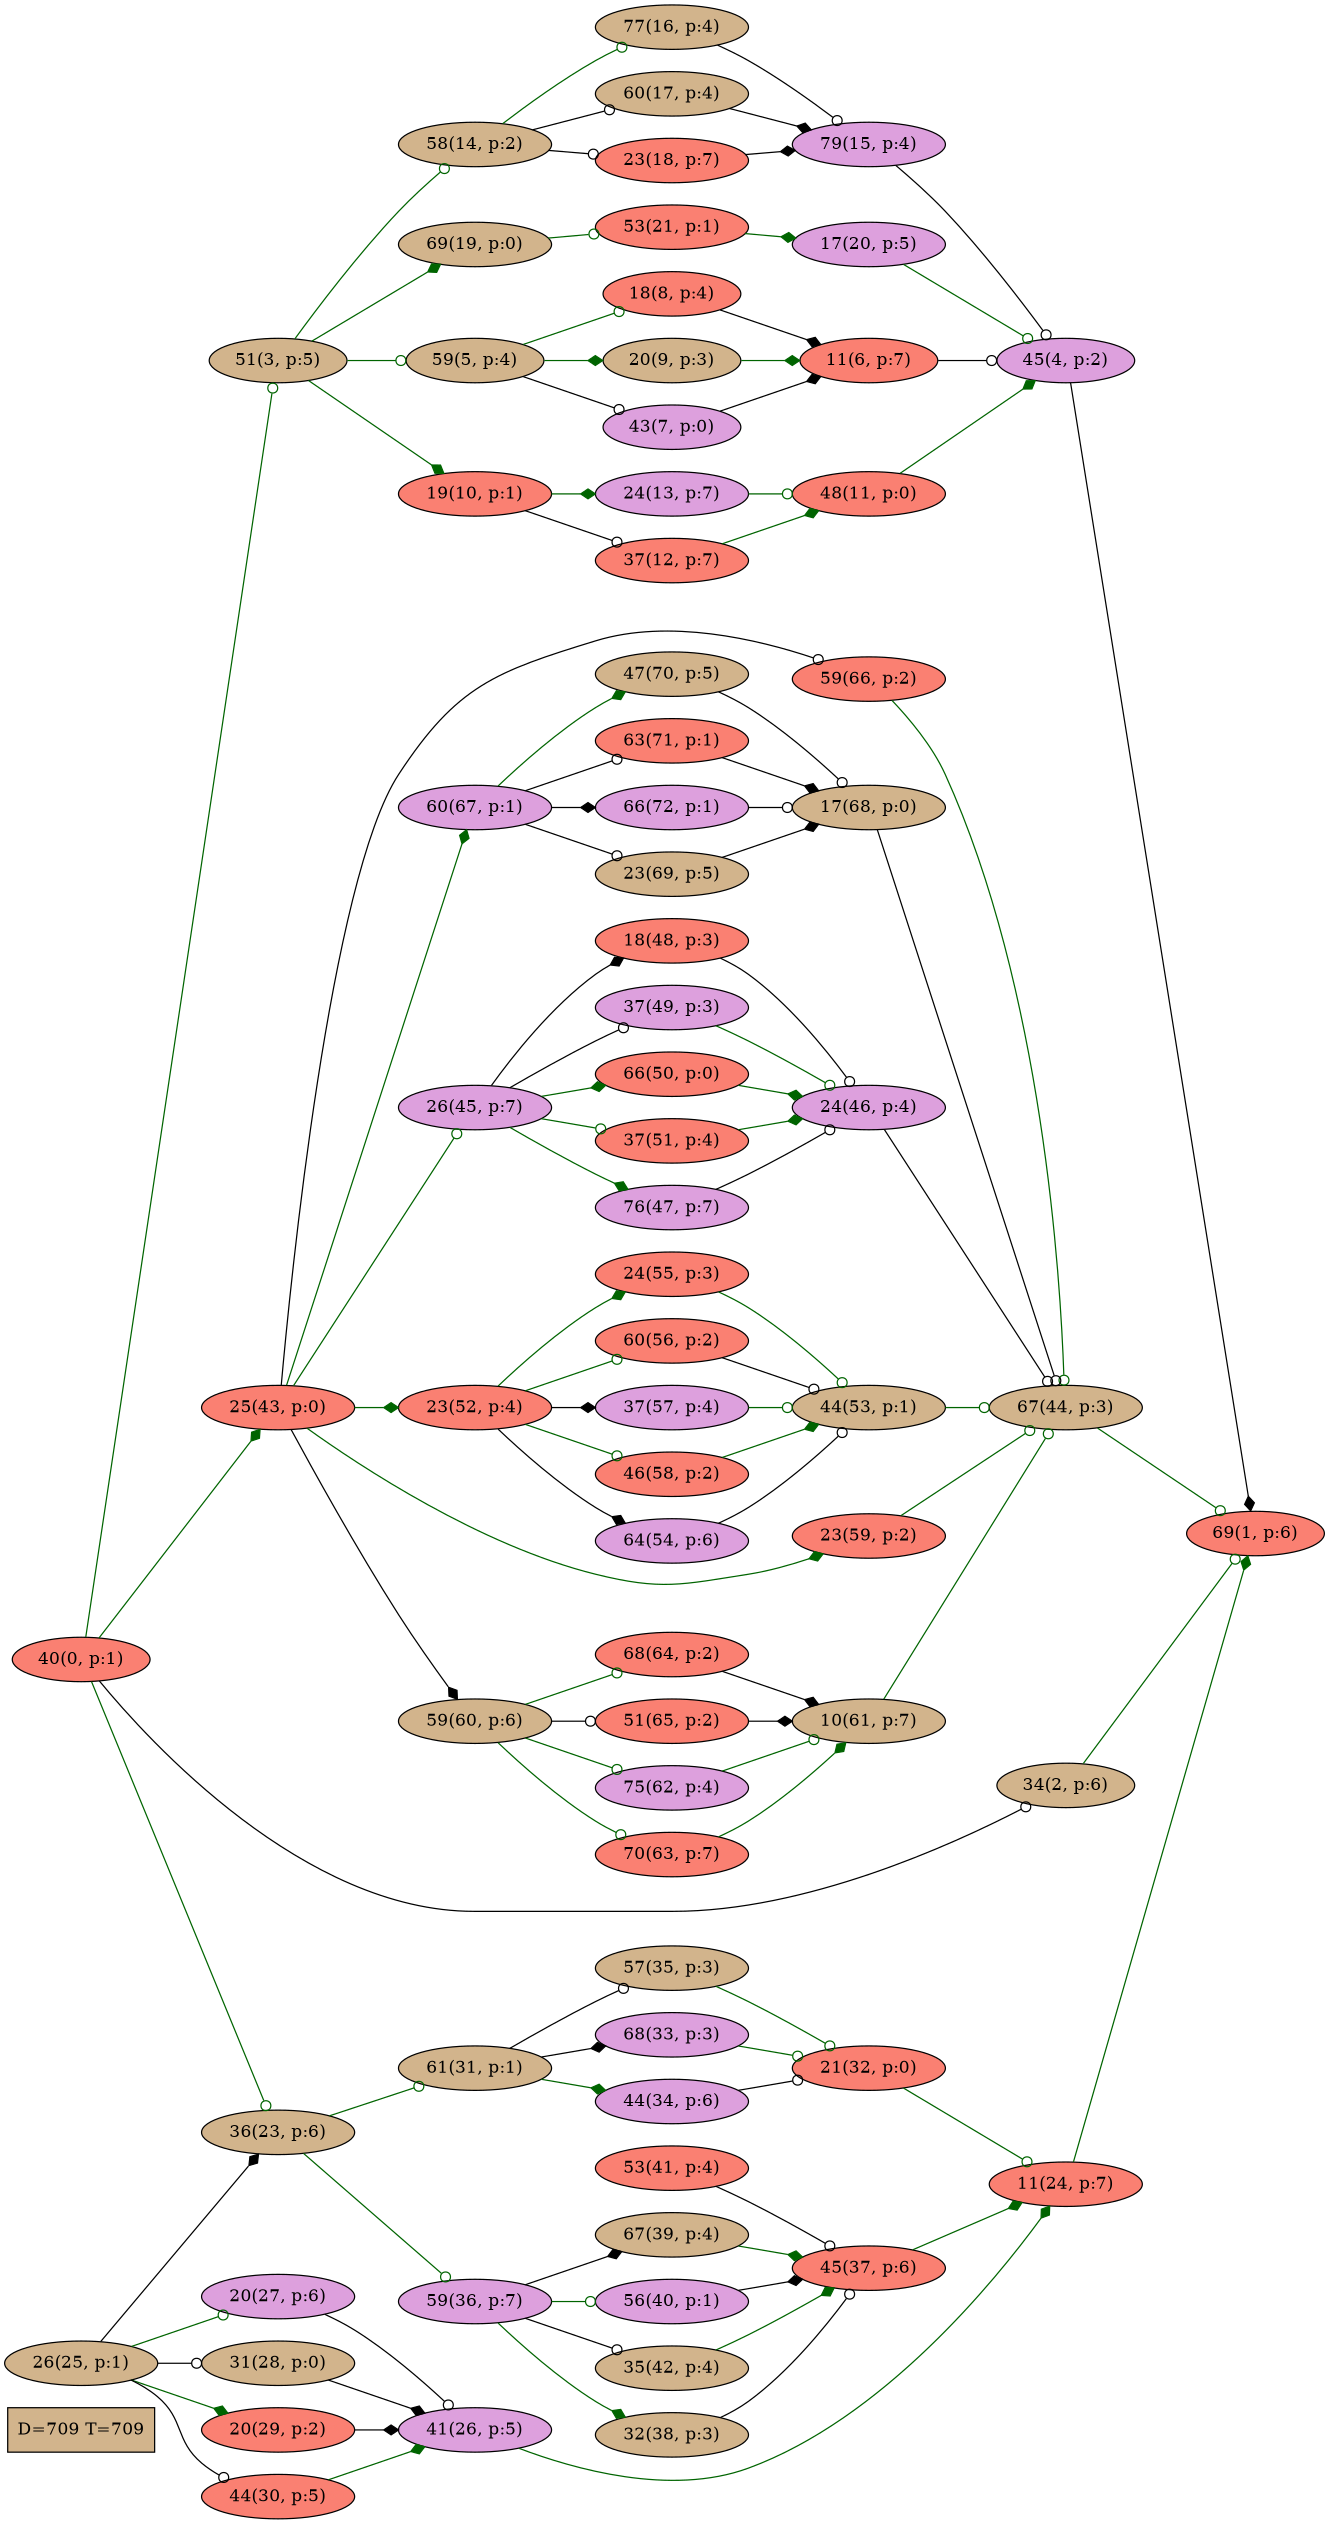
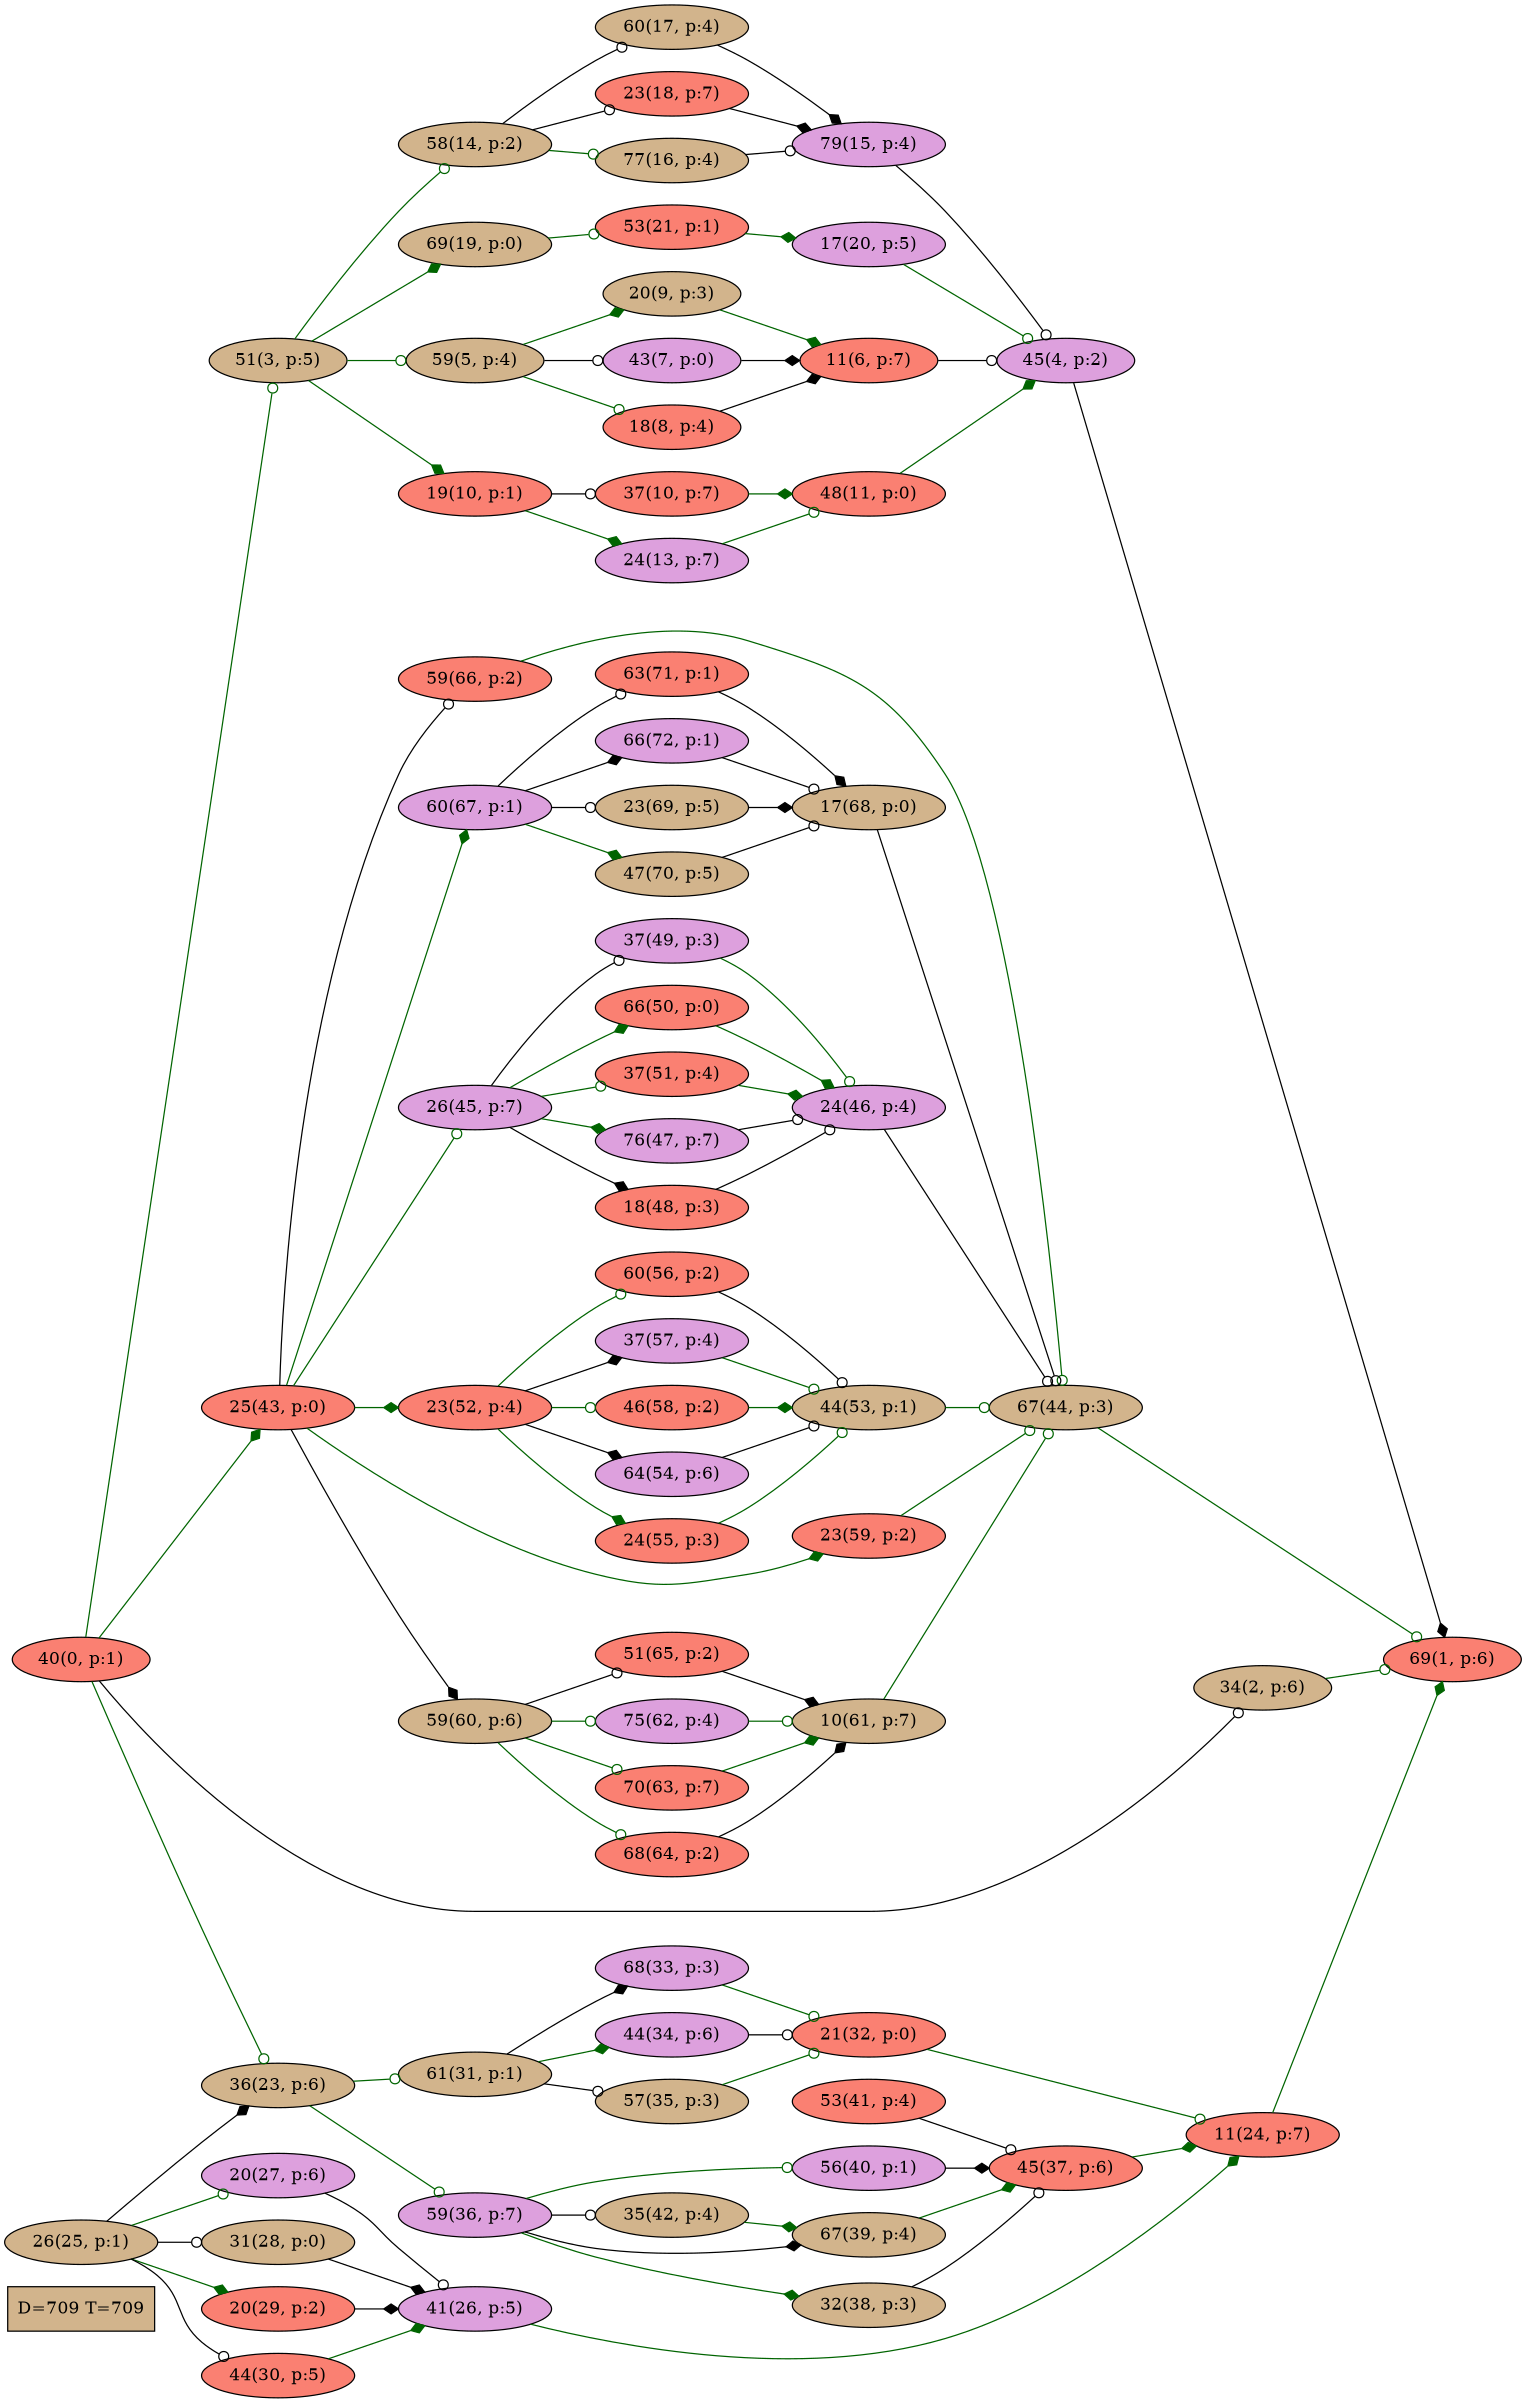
node "37(12, p:7)": label "37(12, p:7)" -> "37(10, p:7)"
edge "35(42, p:4)" -> "45(37, p:6)": now "35(42, p:4)" -> "67(39, p:4)"
